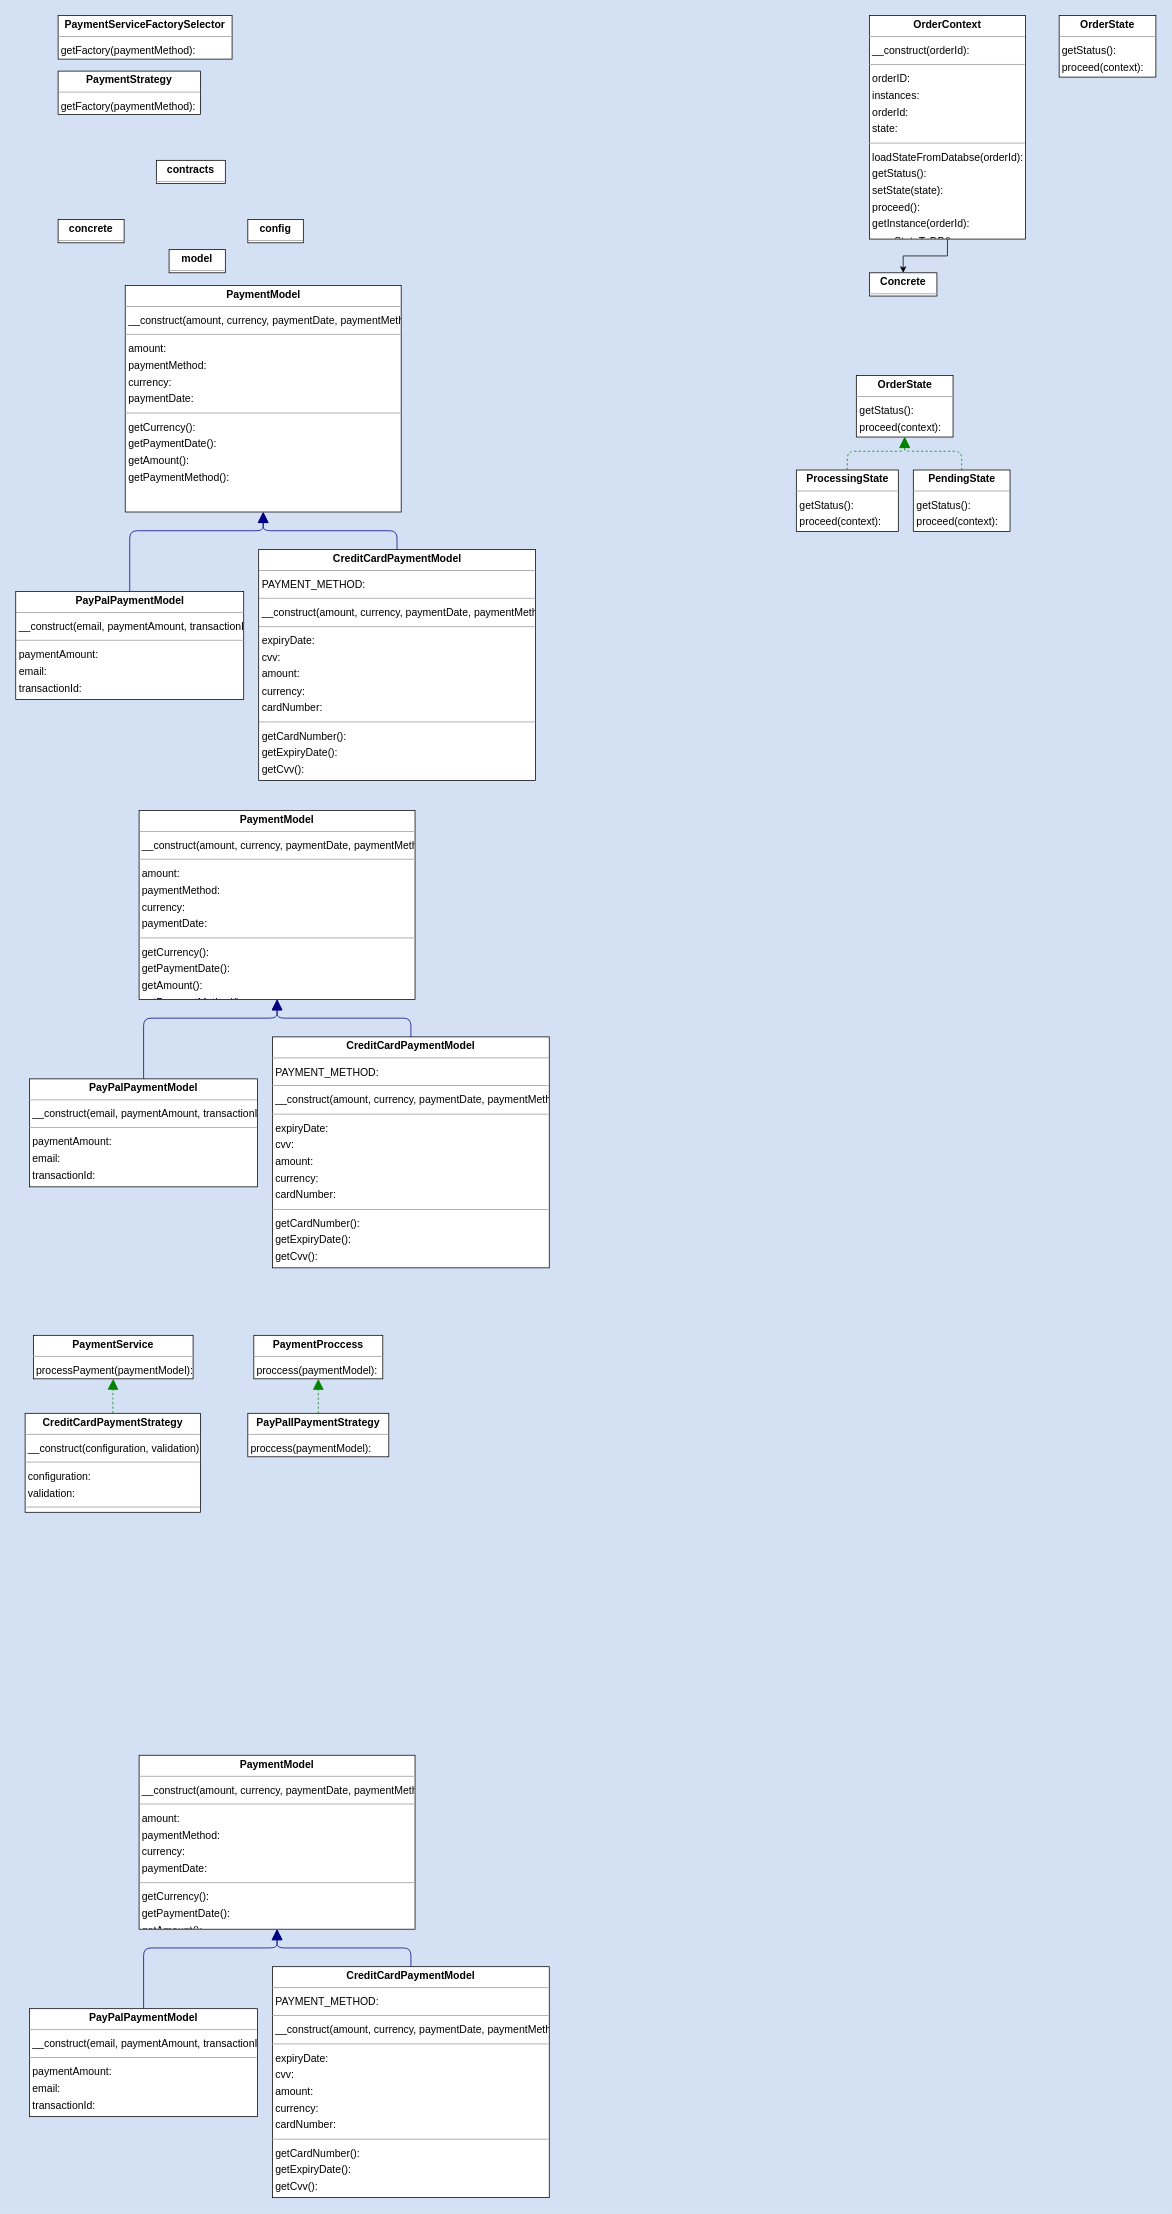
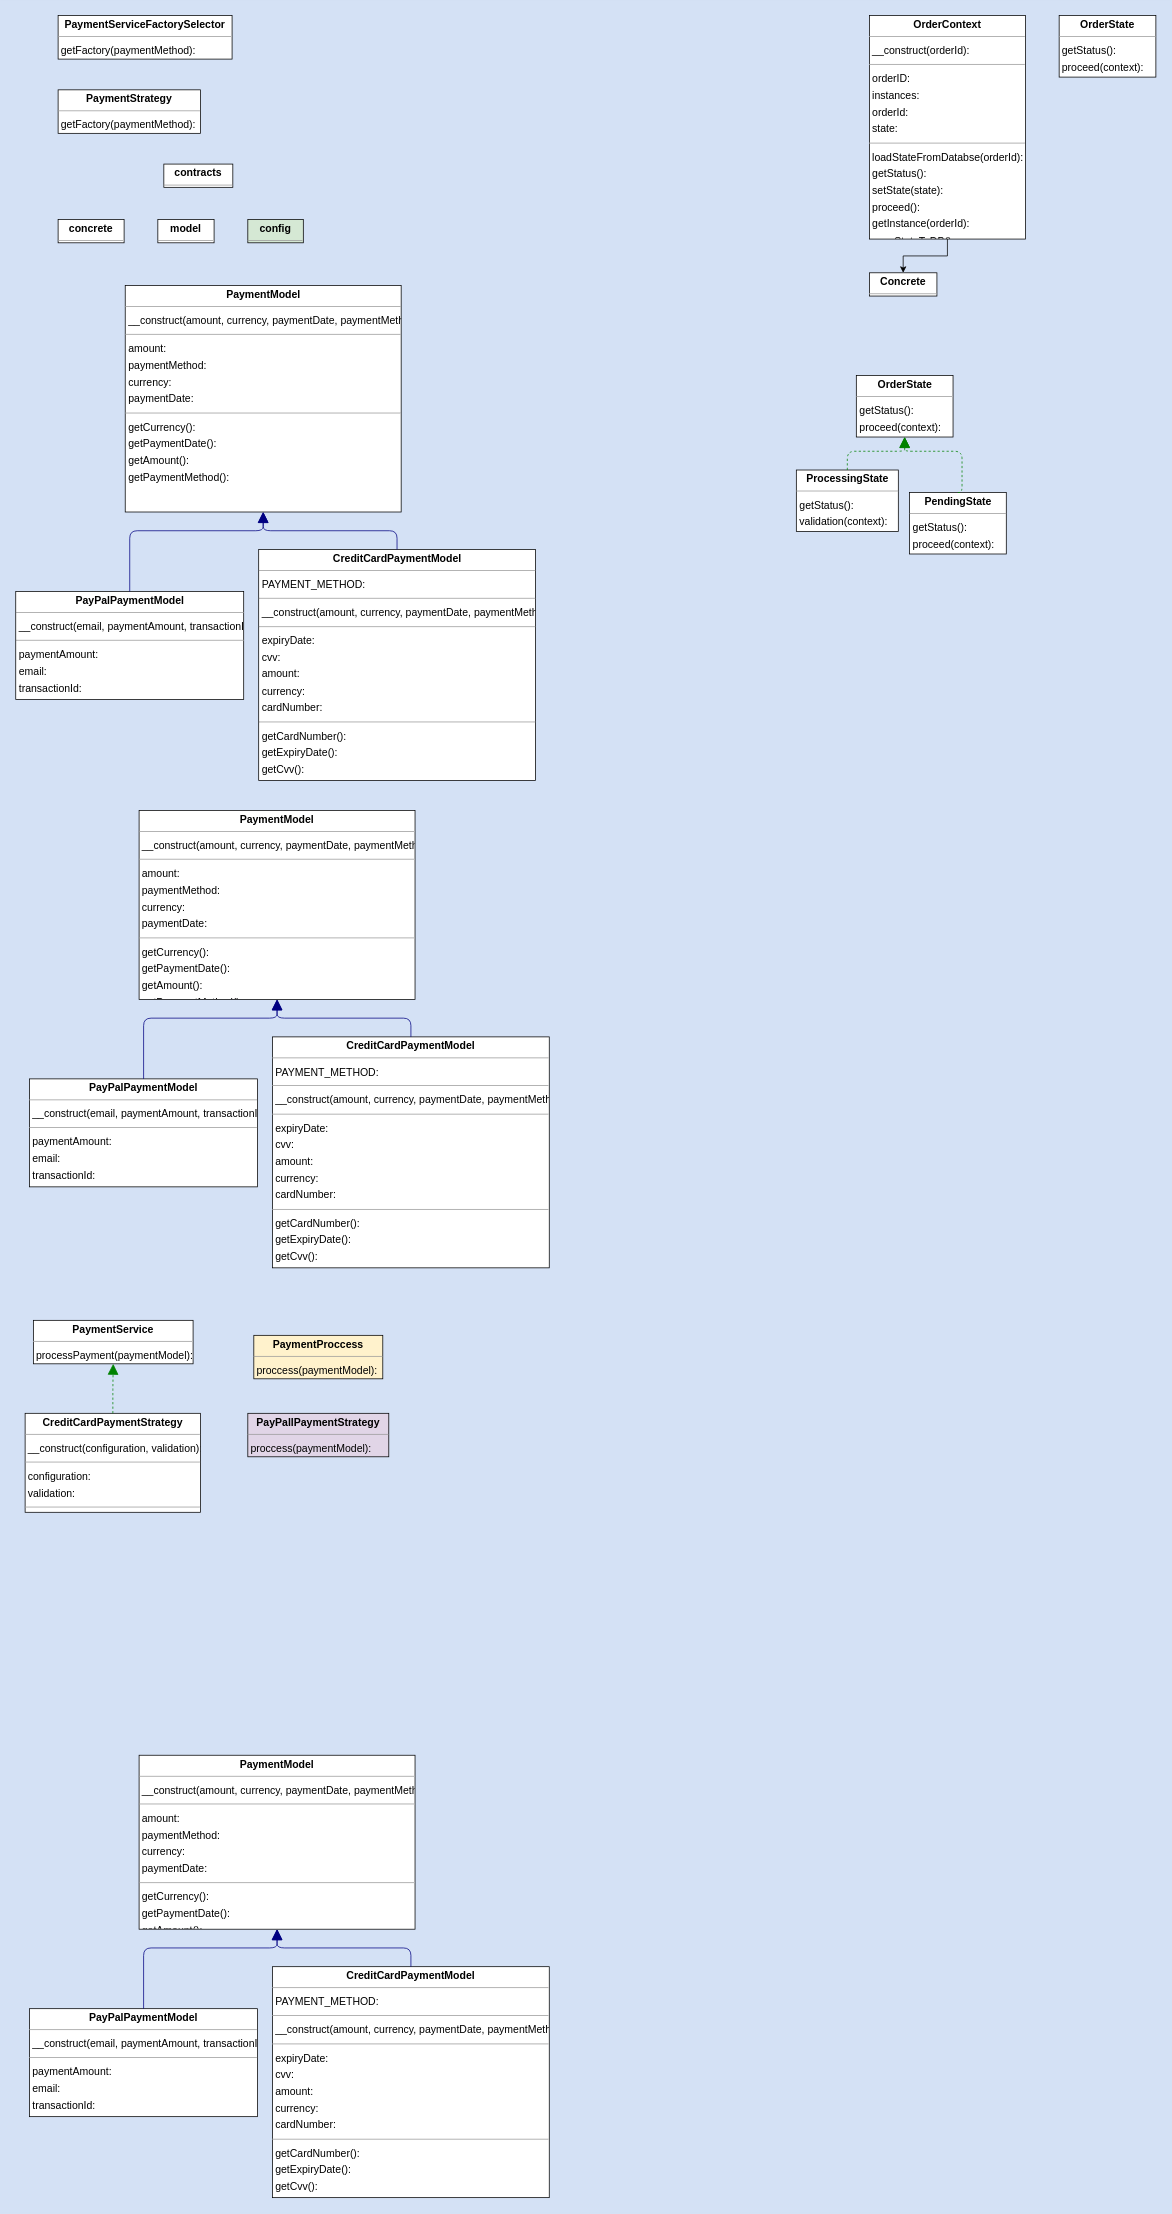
node "PaymentStrategy getFactory(paymentMethod):": moved (129, 93) -> (129, 111)
node "contracts": moved (191, 172) -> (198, 176)
node "config": fillcolor #ffffff -> #d5e8d4
node "model": moved (197, 261) -> (186, 231)
node "ProcessingState getStatus(): proceed(context):": label "ProcessingState getStatus(): proceed(context):" -> "ProcessingState getStatus(): validation(context):"
node "PendingState getStatus(): proceed(context):": moved (962, 501) -> (958, 523)
node "PaymentService processPayment(paymentModel):": moved (113, 1357) -> (113, 1342)
node "PaymentProccess proccess(paymentModel):": fillcolor #ffffff -> #fff2cc
edge "PayPallPaymentStrategy proccess(paymentModel):" -> "PaymentProccess proccess(paymentModel):": removed
node "PayPallPaymentStrategy proccess(paymentModel):": fillcolor #ffffff -> #e1d5e7
